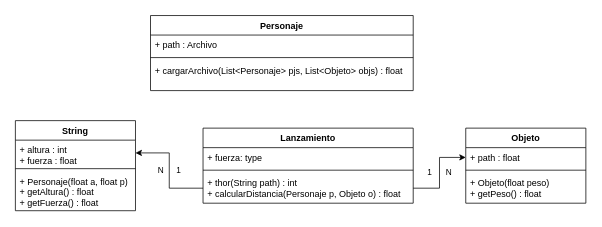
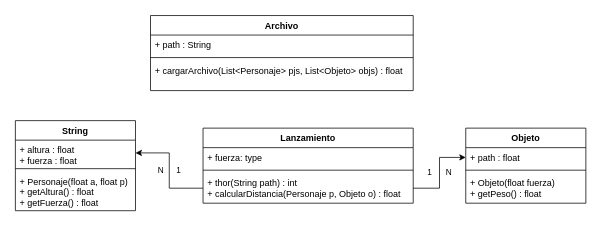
node "Personaje": label "Personaje" -> "Archivo"
node "+ path : Archivo": label "+ path : Archivo" -> "+ path : String"
node "+ altura : int + fuerza : float": label "+ altura : int + fuerza : float" -> "+ altura : float + fuerza : float"
node "+ Objeto(float peso) + getPeso() : float": label "+ Objeto(float peso) + getPeso() : float" -> "+ Objeto(float fuerza) + getPeso() : float"
